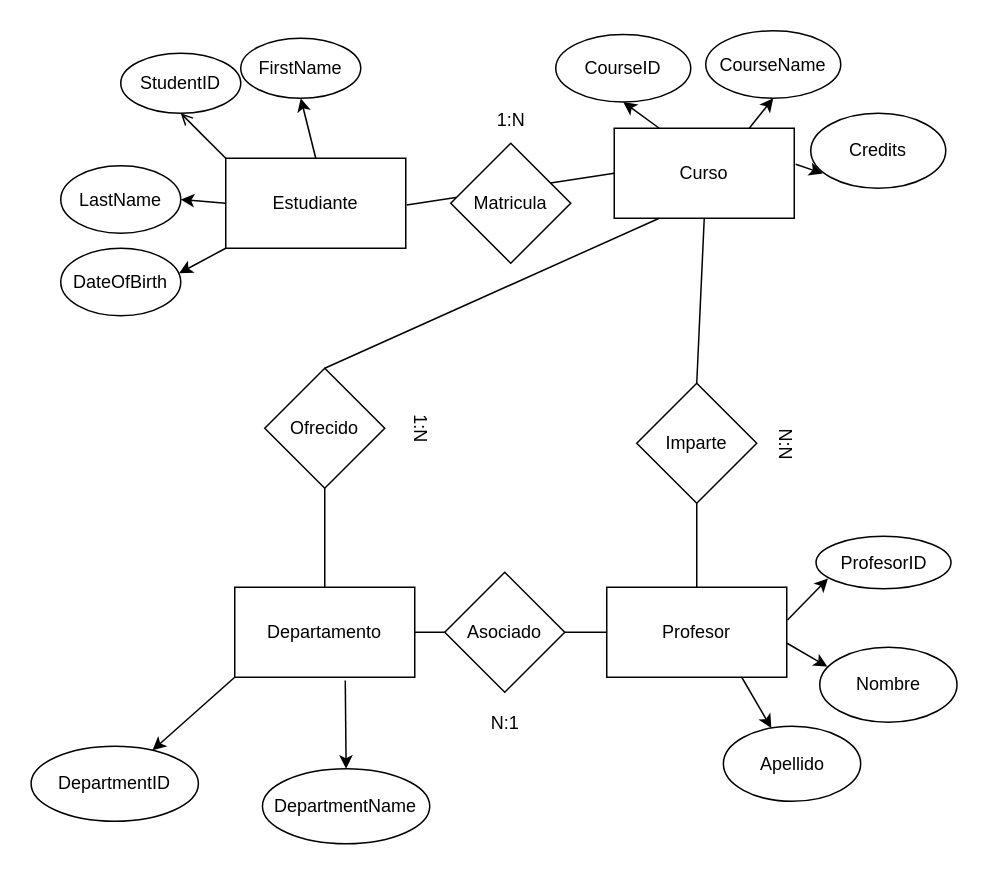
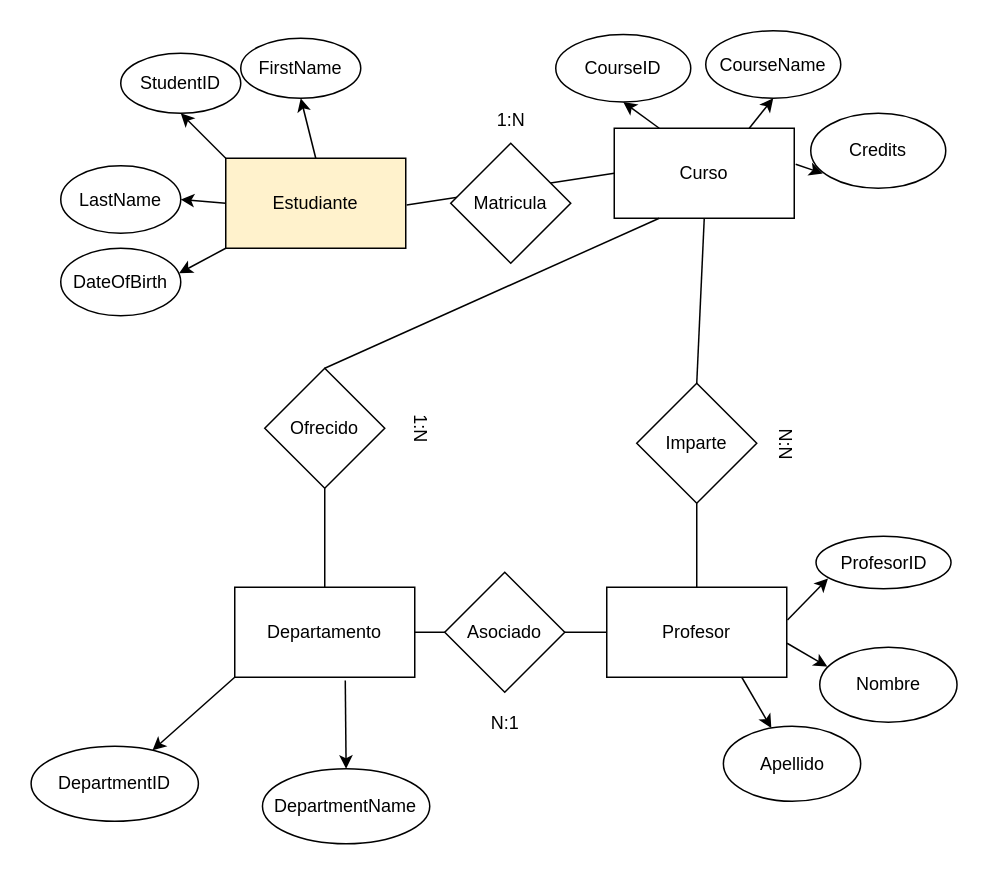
edge "Estudiante" -> "StudentID": arrowhead open -> classic
node "Estudiante": fillcolor #ffffff -> #fff2cc
